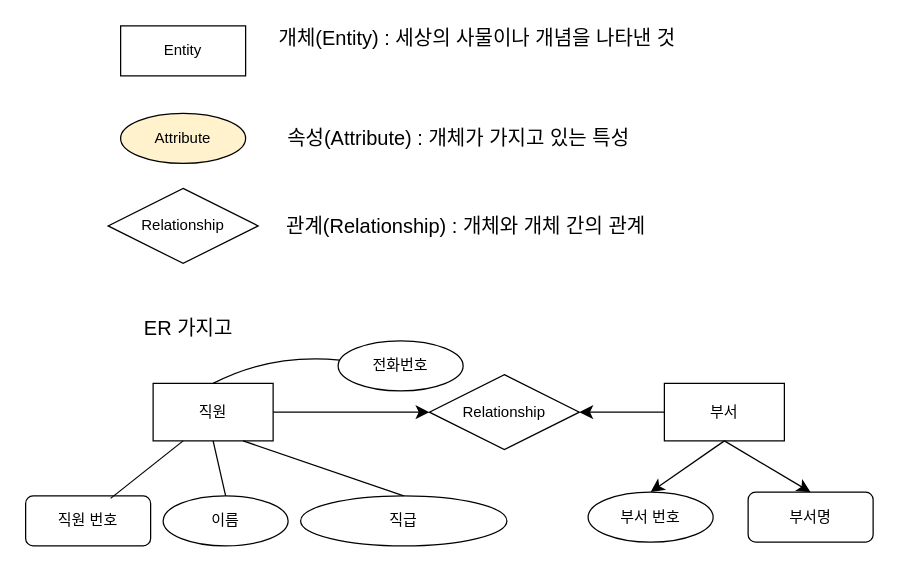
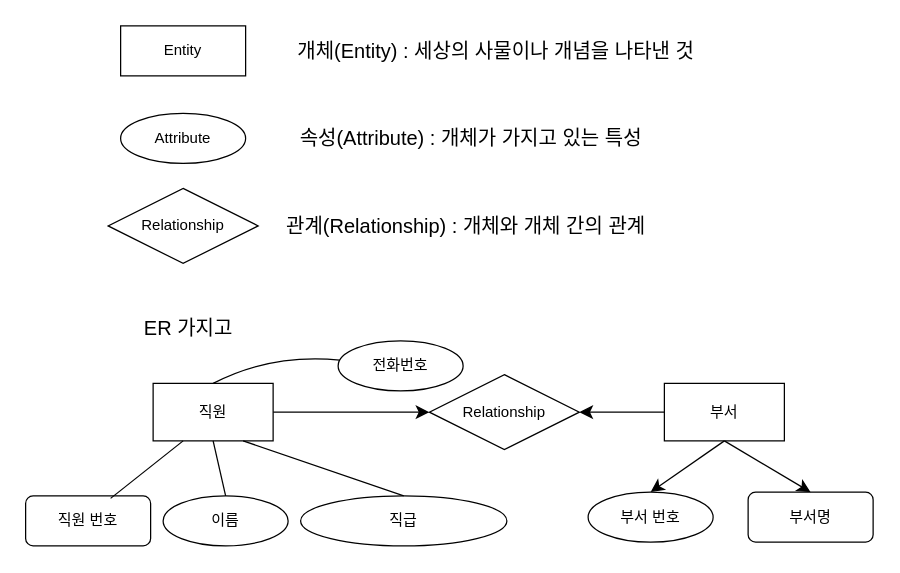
node "개체(Entity) : 세상의 사물이나 개념을 나타낸 것": moved (477, 38) -> (496, 51)
node "Attribute": fillcolor #fff2cc -> #ffffff
node "속성(Attribute) : 개체가 가지고 있는 특성": moved (458, 138) -> (470, 138)
